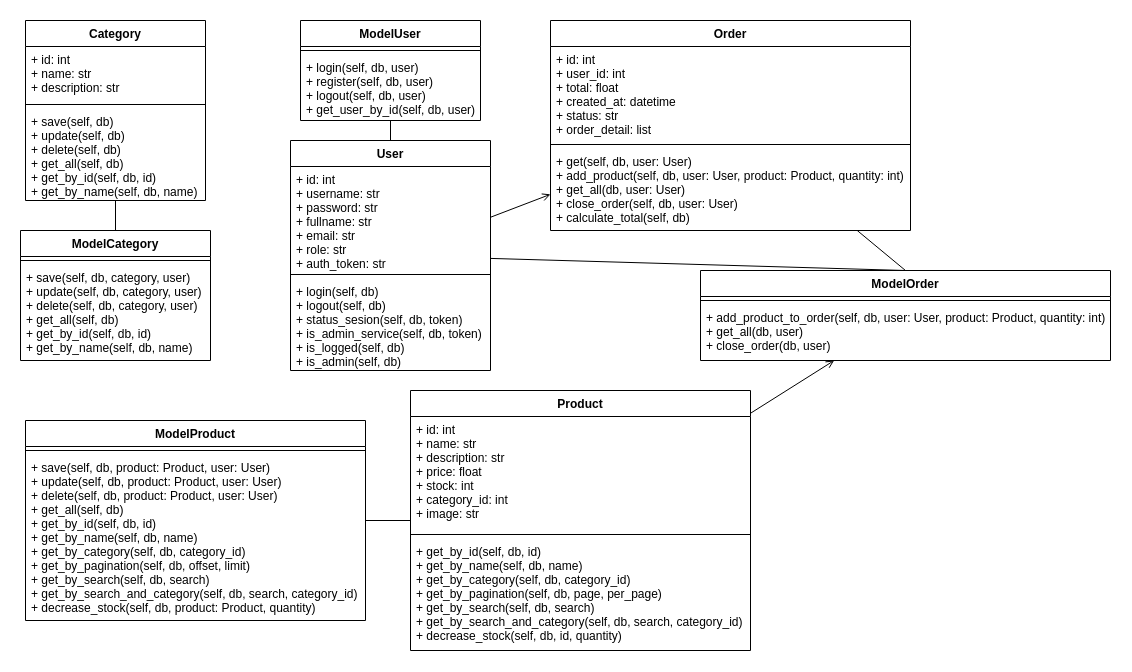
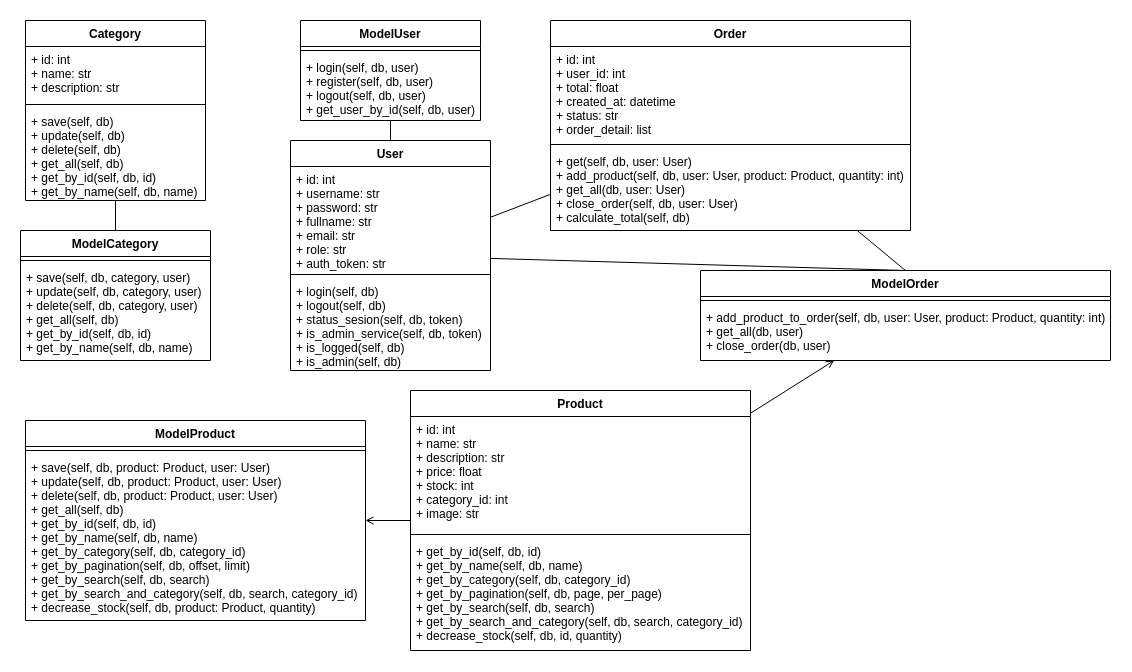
edge "User" -> "Order": arrowhead open -> none
edge "ModelProduct" -- "Product": arrowhead none -> open
